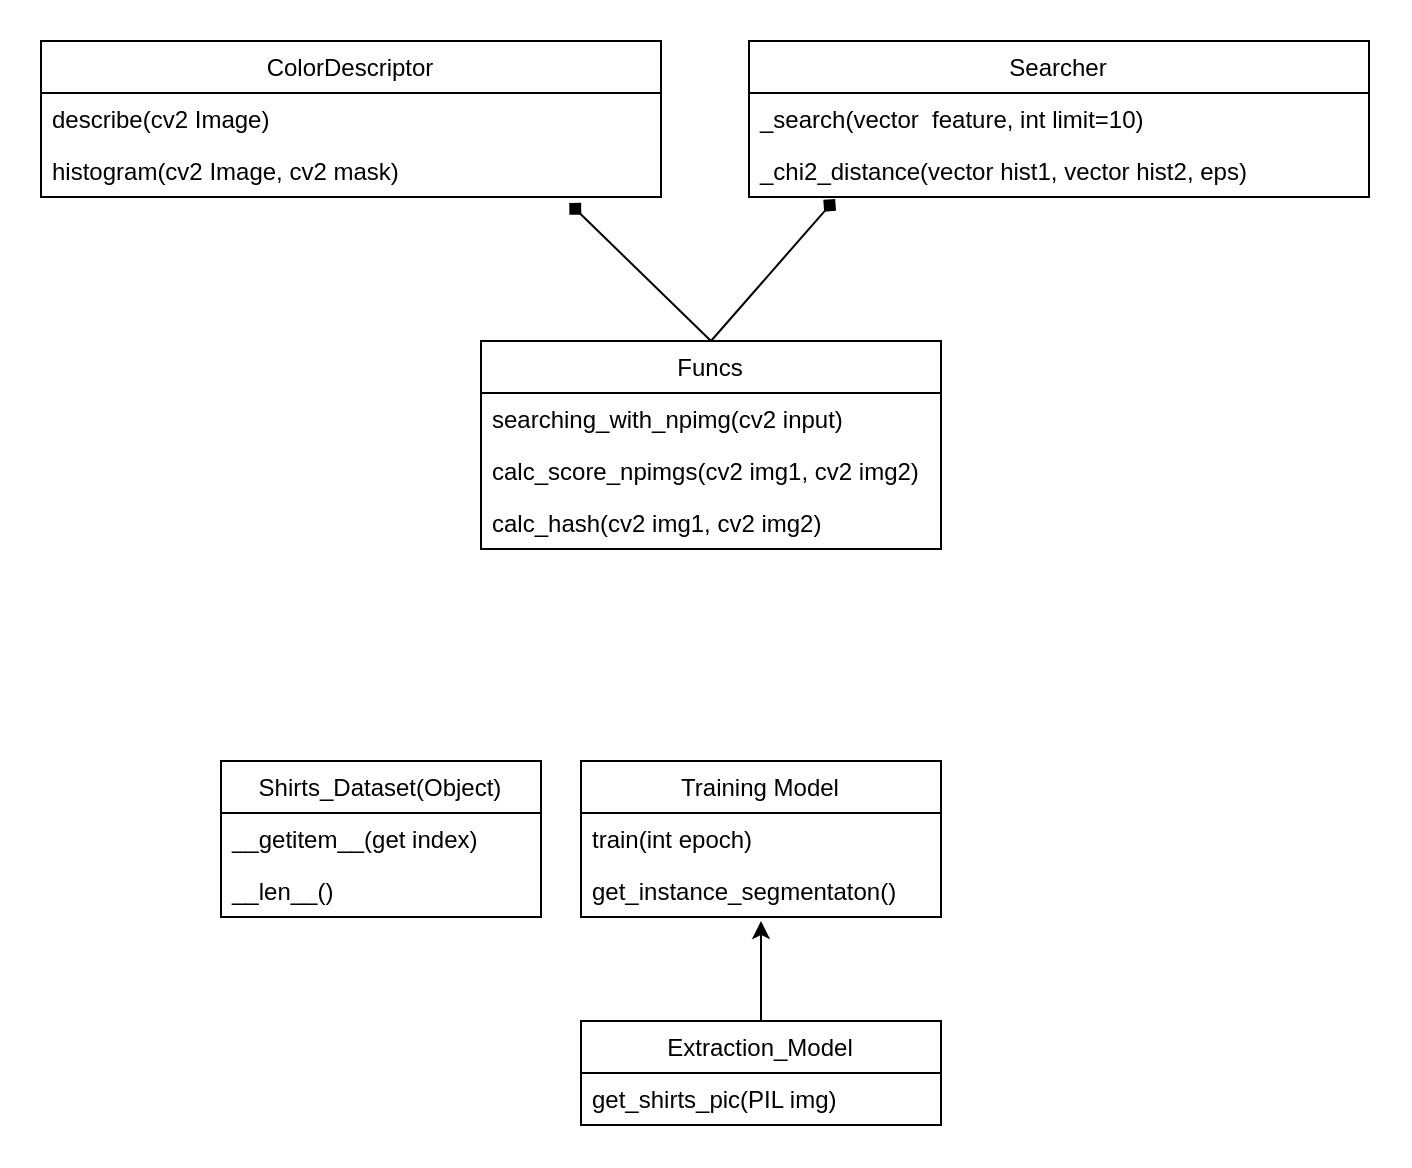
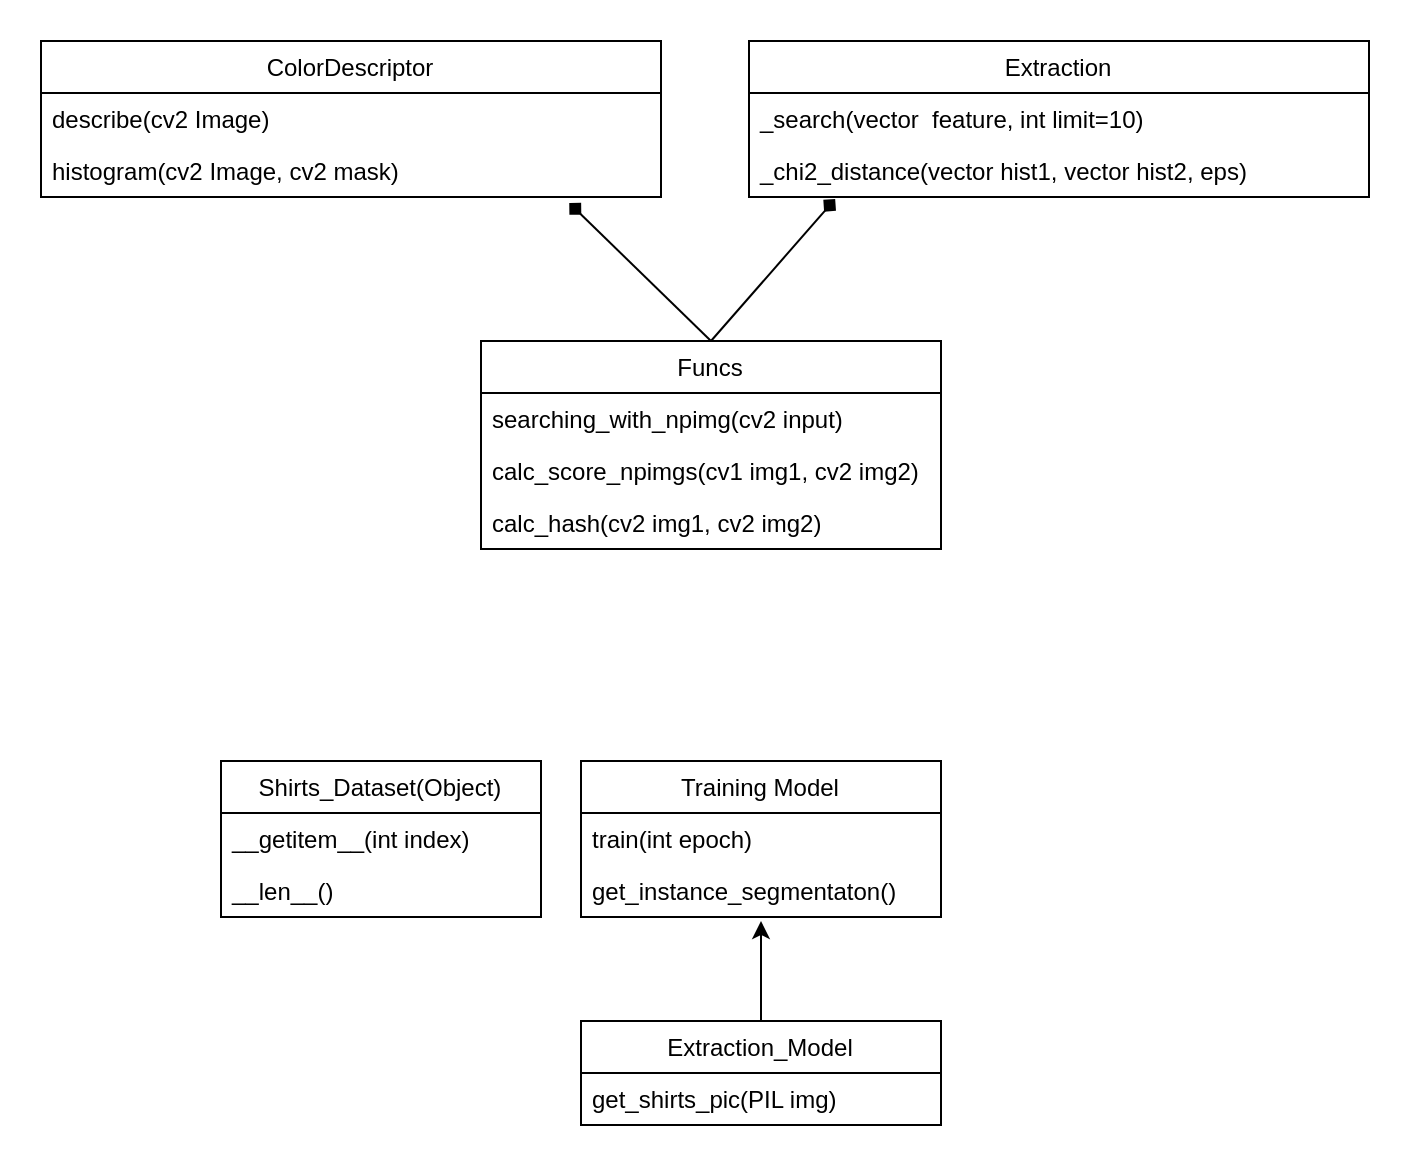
node "Searcher": label "Searcher" -> "Extraction"
node "calc_score_npimgs(cv2 img1, cv2 img2)": label "calc_score_npimgs(cv2 img1, cv2 img2)" -> "calc_score_npimgs(cv1 img1, cv2 img2)"
node "__getitem__(get index)": label "__getitem__(get index)" -> "__getitem__(int index)"
